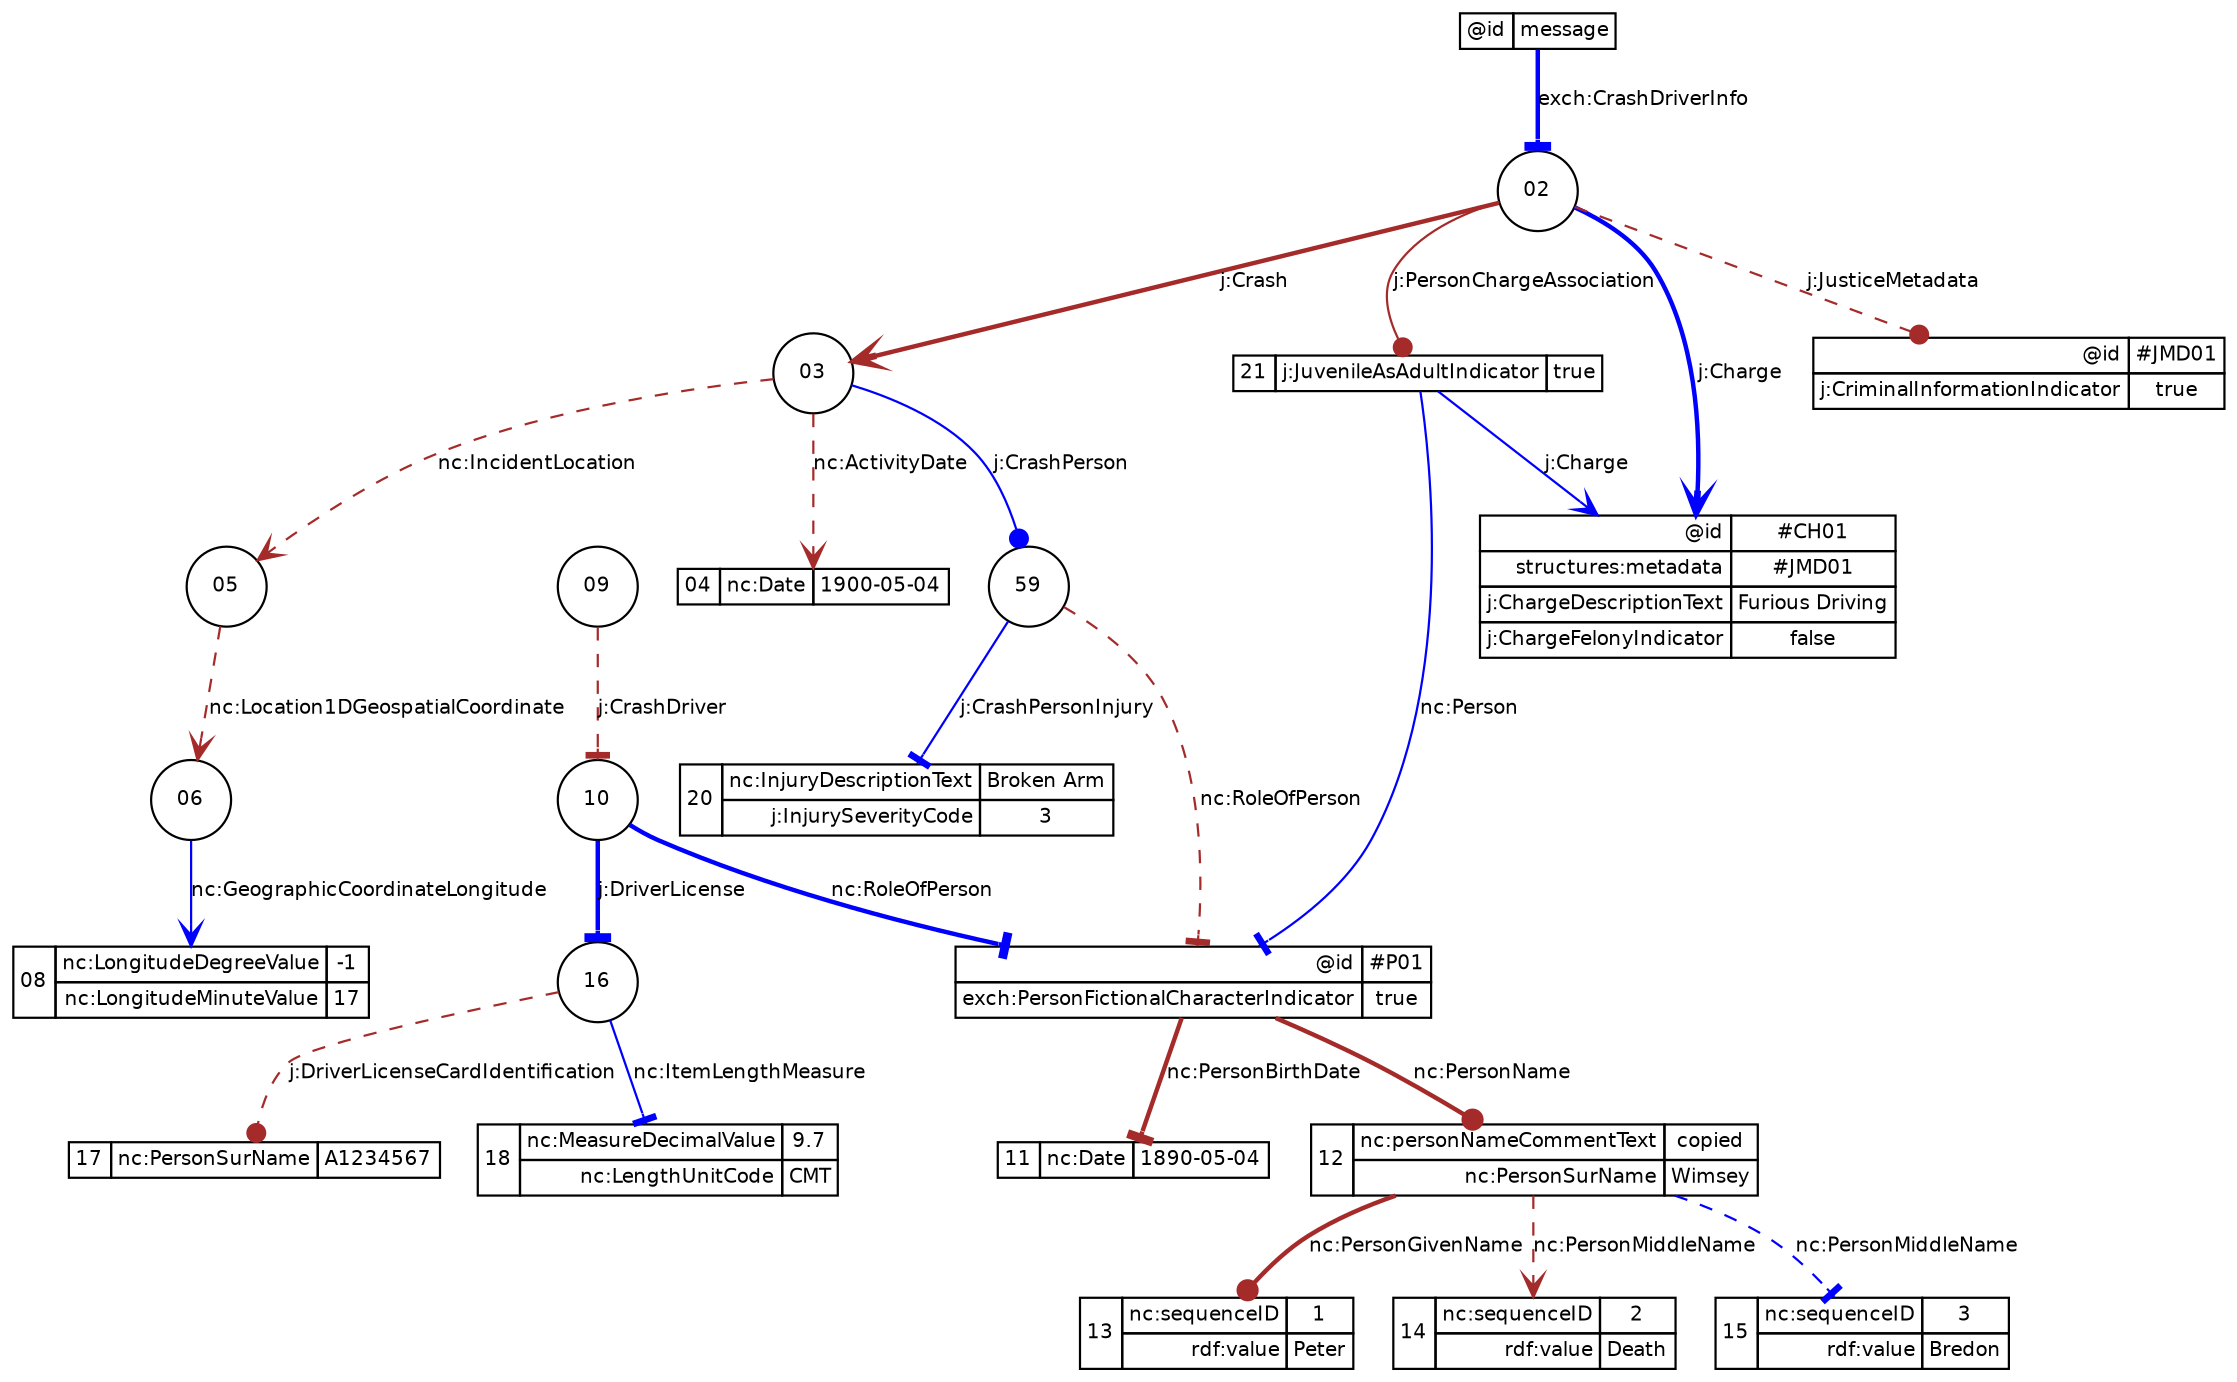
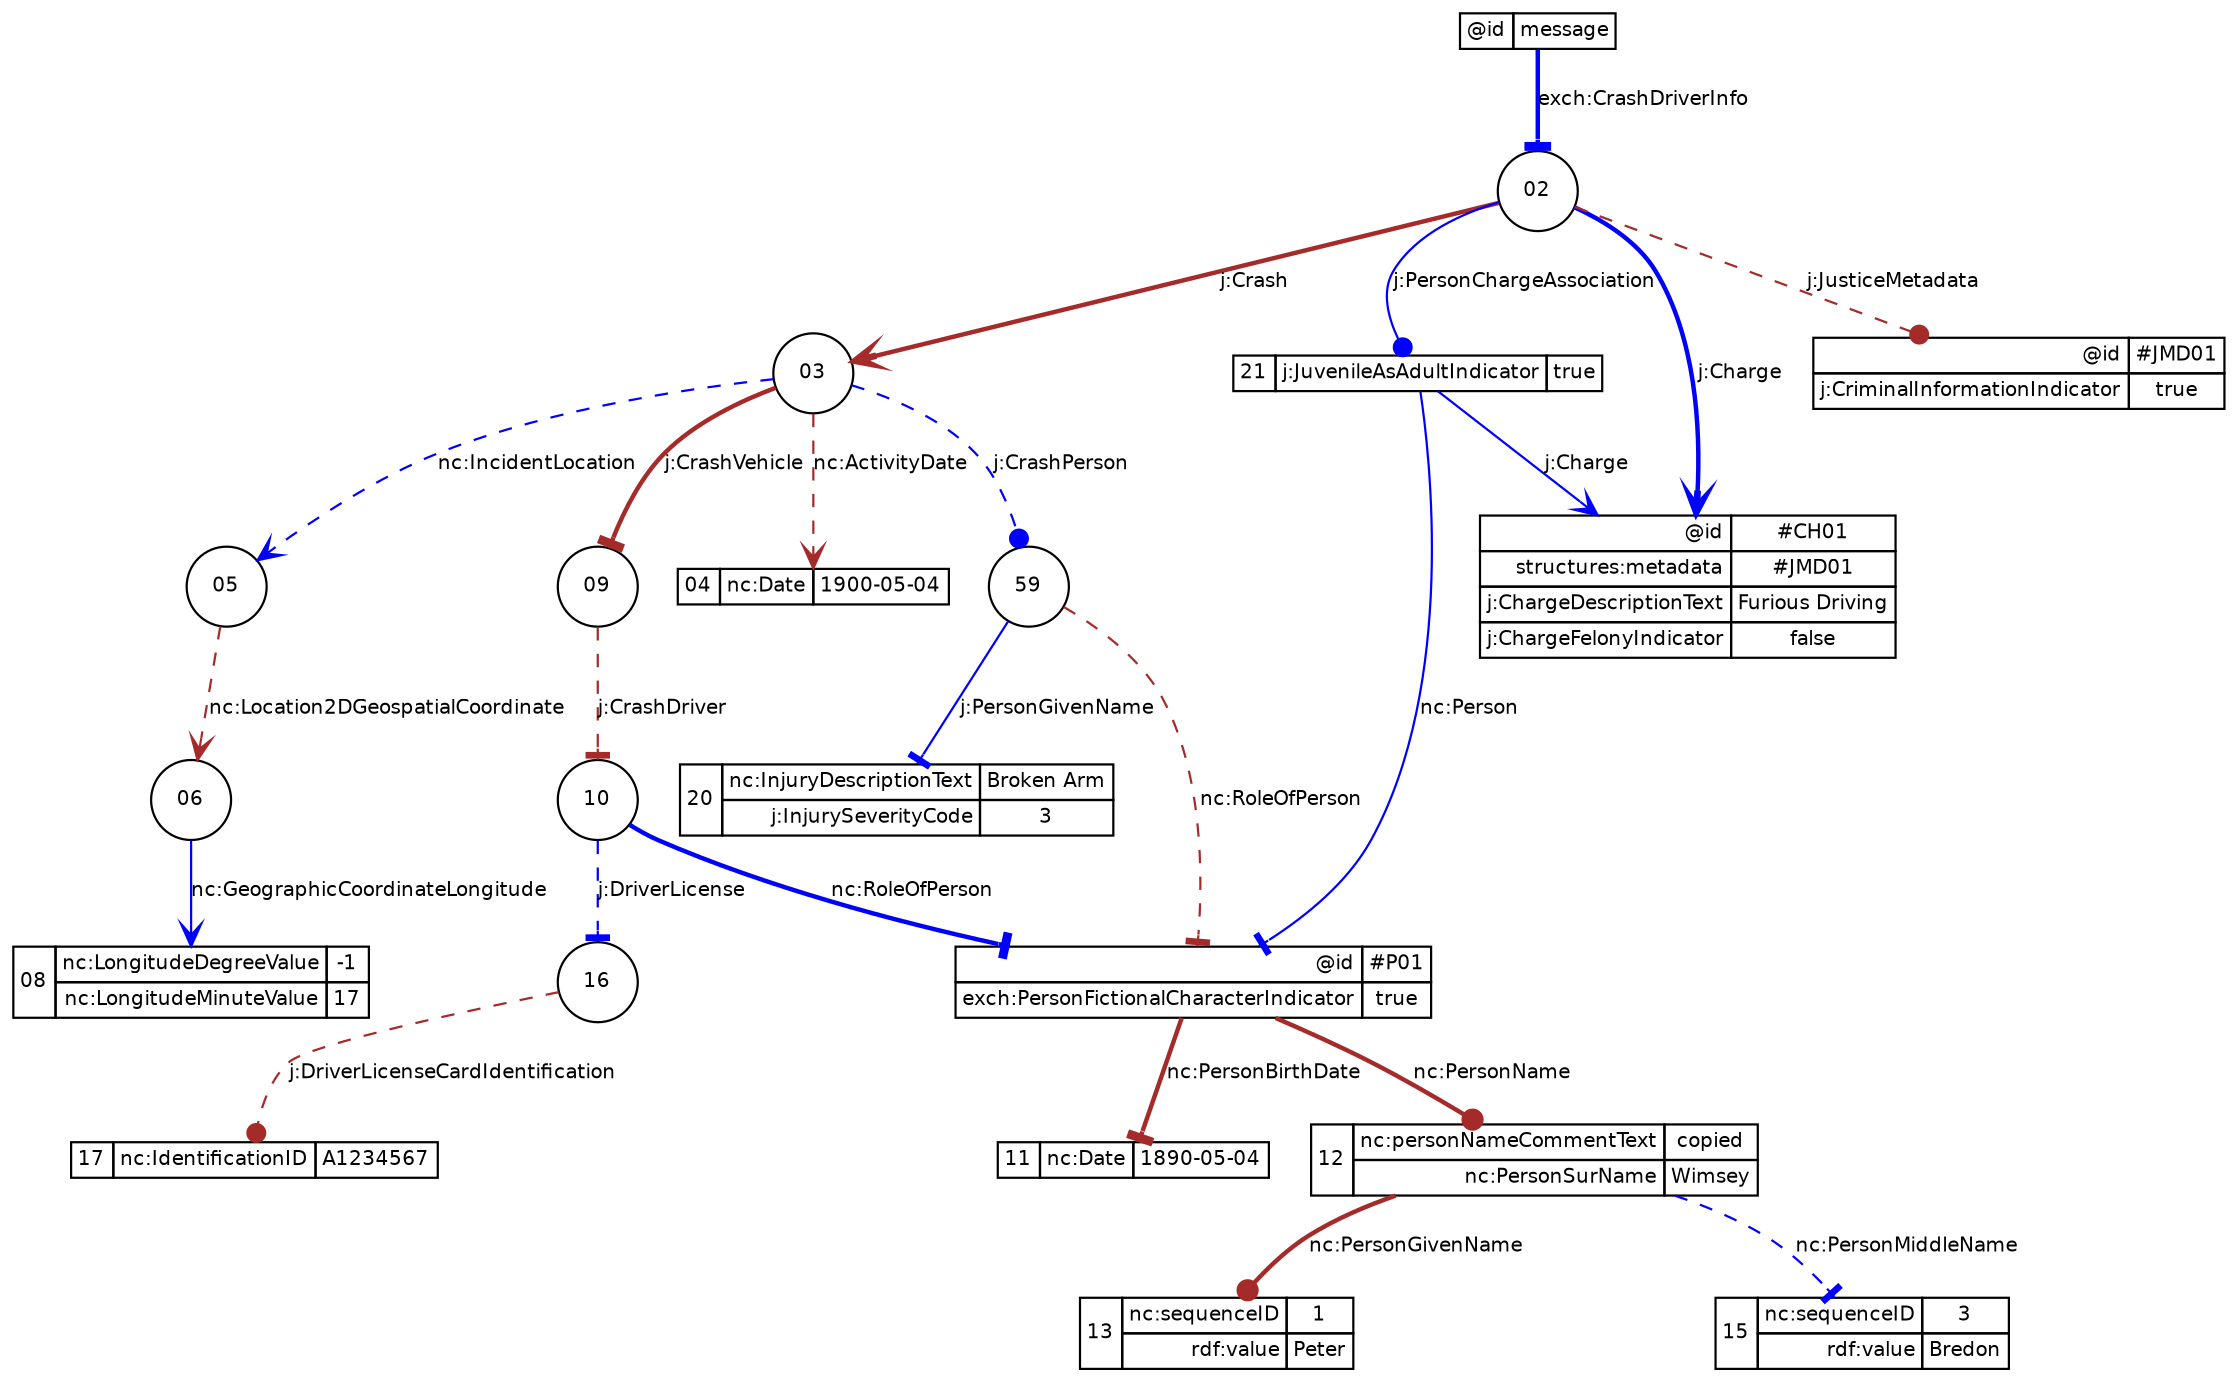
edge "02" -> "21": color brown -> blue
edge "03" -> "05": color brown -> blue
edge "03" -> "59": style solid -> dashed
edge "03" -> "09": added, label "j:CrashVehicle"
edge "05" -> "06": label "nc:Location1DGeospatialCoordinate" -> "nc:Location2DGeospatialCoordinate"
edge "59" -> "20": label "j:CrashPersonInjury" -> "j:PersonGivenName"
edge "10" -> "16": style bold -> dashed
node "17": text "nc:PersonSurName" -> "nc:IdentificationID"
node "18": removed
node "14": removed
